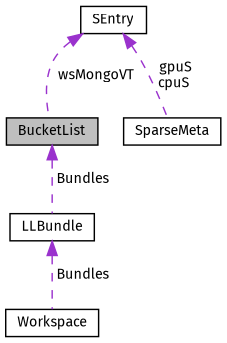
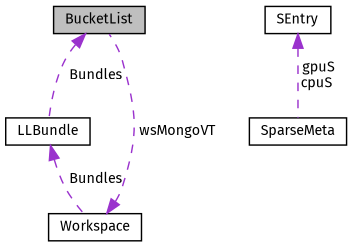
edge "BucketList" -> "SEntry": now "BucketList" -> "Workspace"
